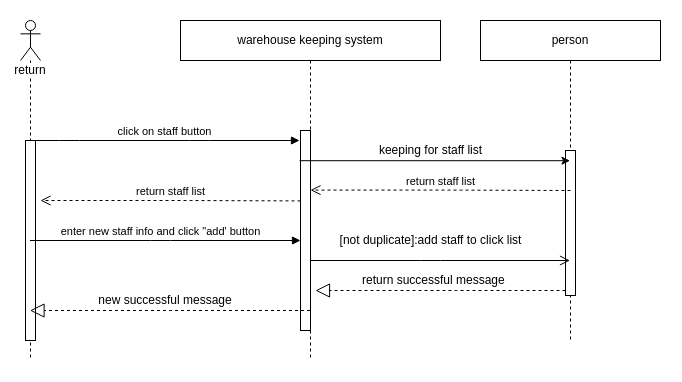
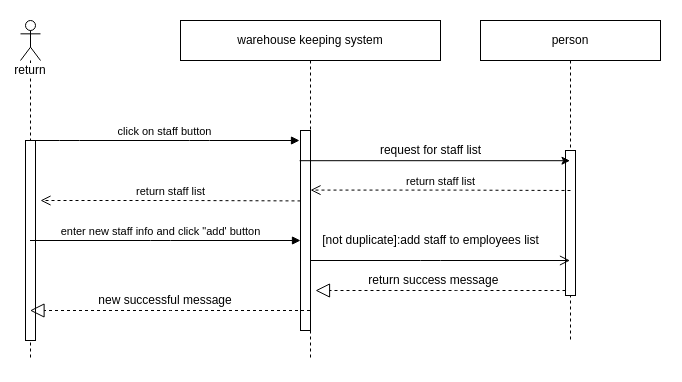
node "keeping for staff list": label "keeping for staff list" -> "request for staff list"
node "[not duplicate]:add staff to click list": label "[not duplicate]:add staff to click list" -> "[not duplicate]:add staff to employees list"
node "return successful message": label "return successful message" -> "return success message"
